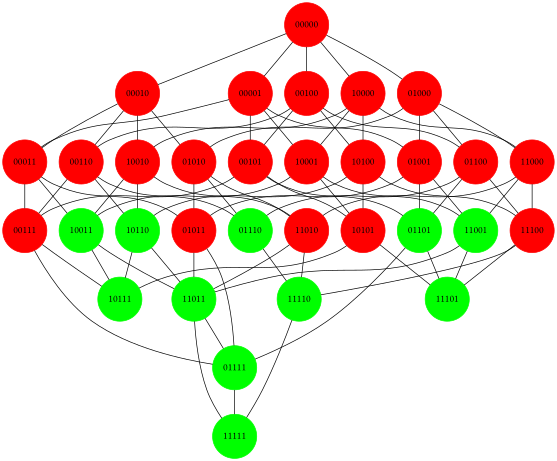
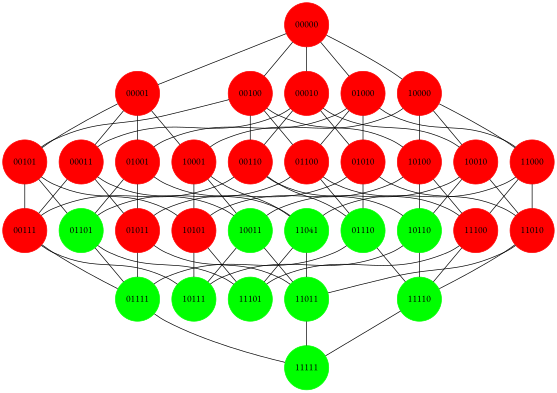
node "11001": label "11001" -> "11041"
edge "10110" -- "11011": now "10110" -- "11110"
edge "11011" -- "01111": now "01110" -- "01111"
